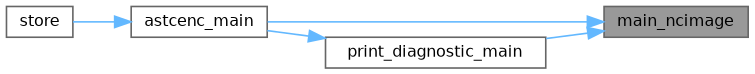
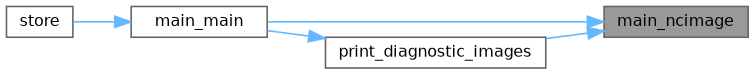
node "astcenc_main": label "astcenc_main" -> "main_main"
node "print_diagnostic_main": label "print_diagnostic_main" -> "print_diagnostic_images"
